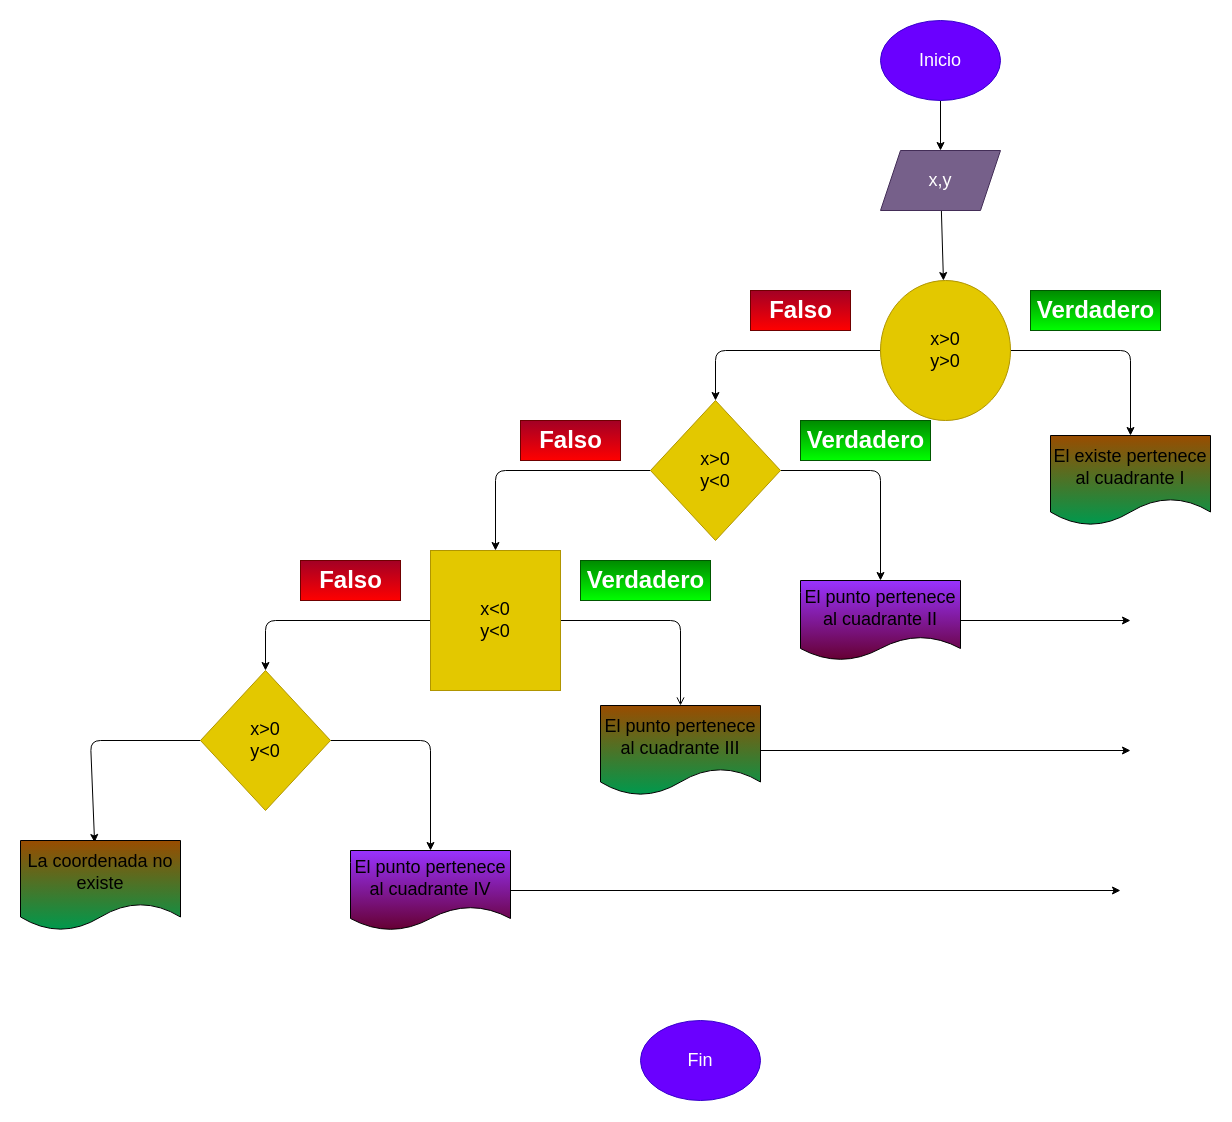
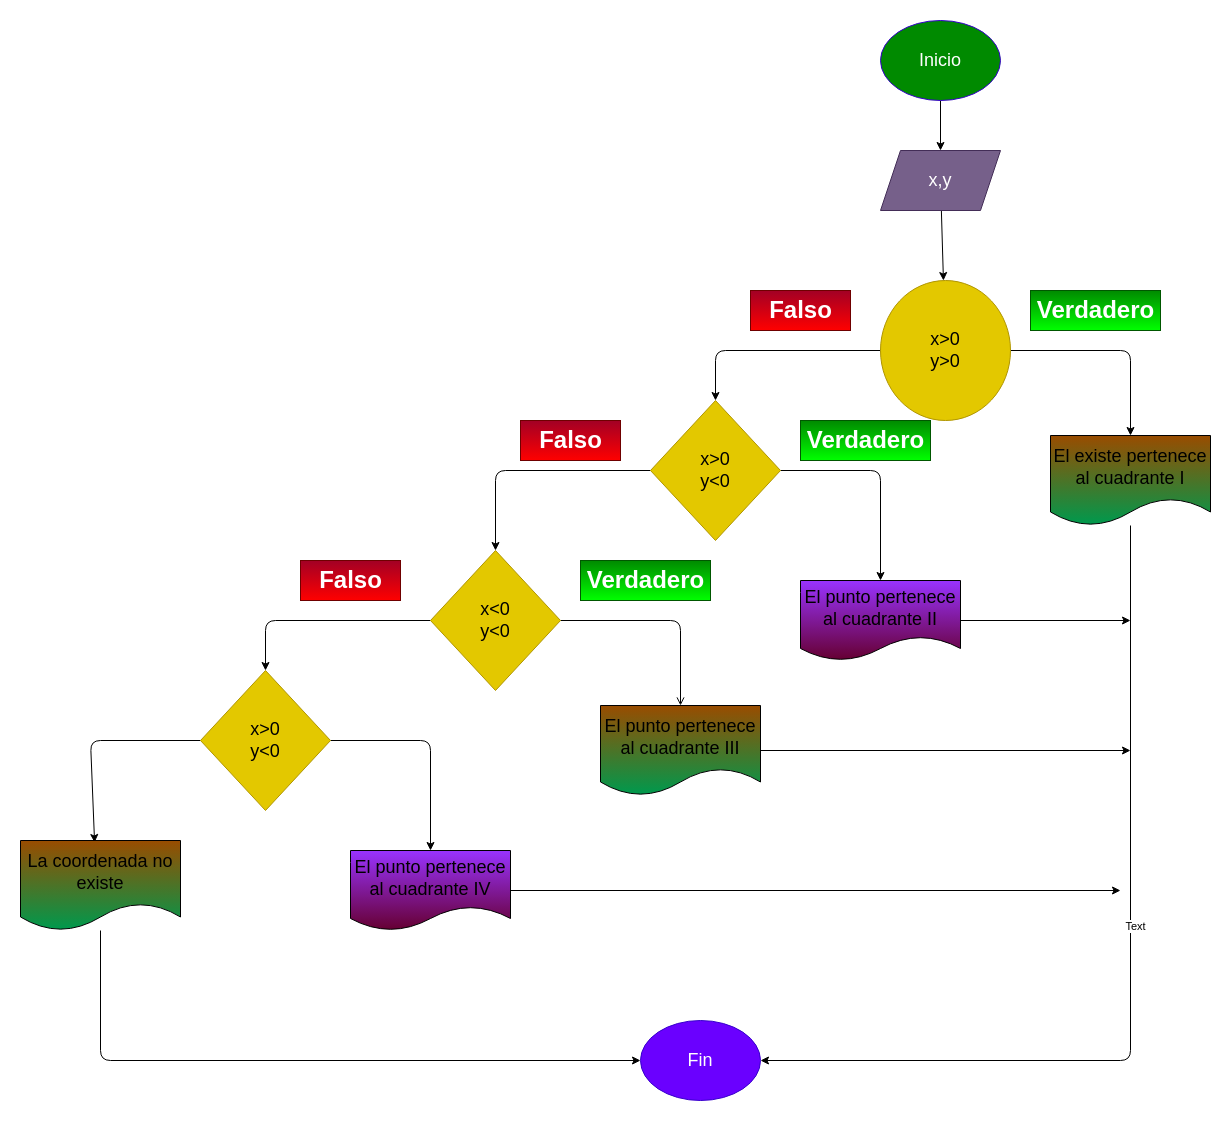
node "Inicio": fillcolor #6a00ff -> #008a00
node "x<0 y<0": shape rectangle -> diamond
edge "El existe pertenece al cuadrante I" -> "Fin": added, label "Text"
edge "La coordenada no existe" -> "Fin": added
